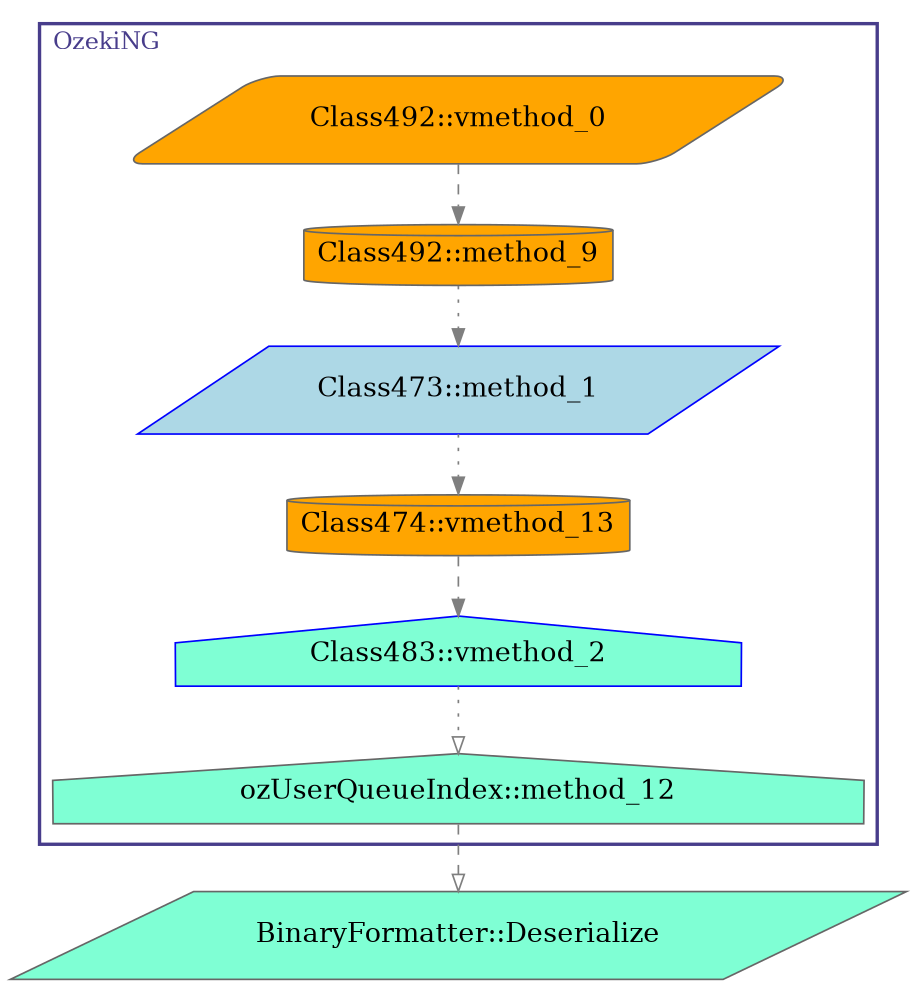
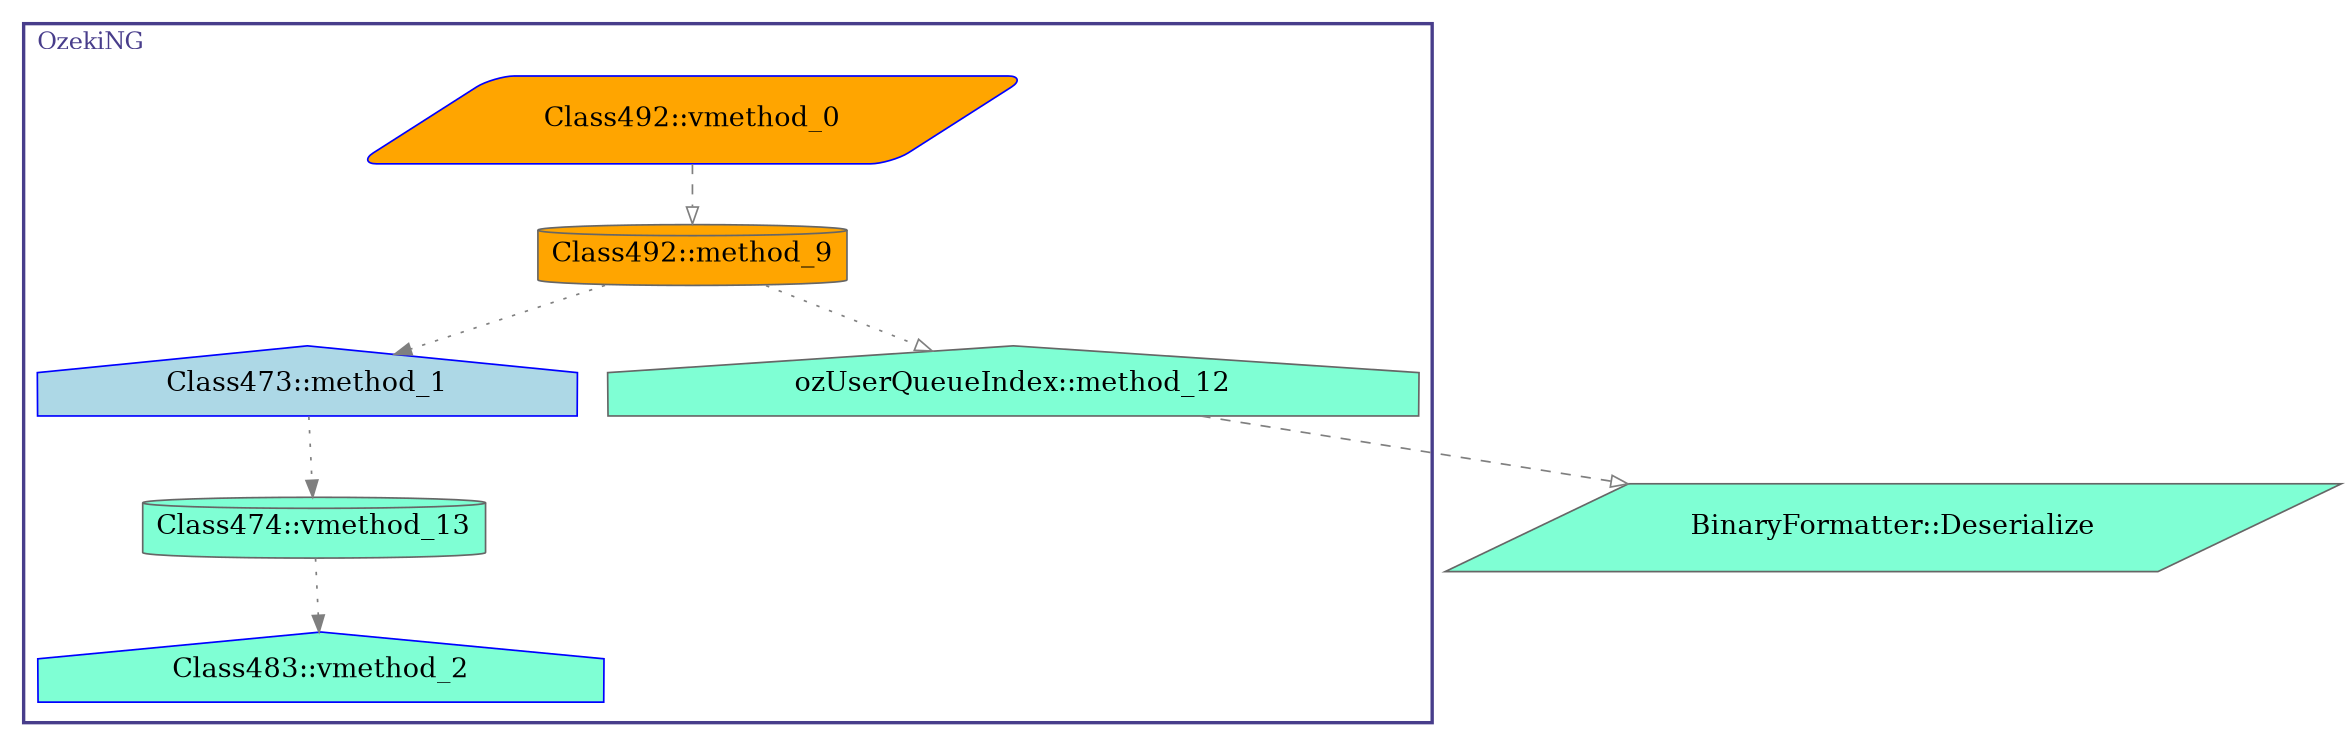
node "Class492::vmethod_0": color gray40 -> blue
edge "Class492::vmethod_0" -> "Class492::method_9": arrowhead normal -> onormal
node "Class473::method_1": shape parallelogram -> house
node "Class474::vmethod_13": fillcolor orange -> aquamarine
edge "Class474::vmethod_13" -> "Class483::vmethod_2": style dashed -> dotted
edge "Class483::vmethod_2" -> "ozUserQueueIndex::method_12": now "Class492::method_9" -> "ozUserQueueIndex::method_12"
